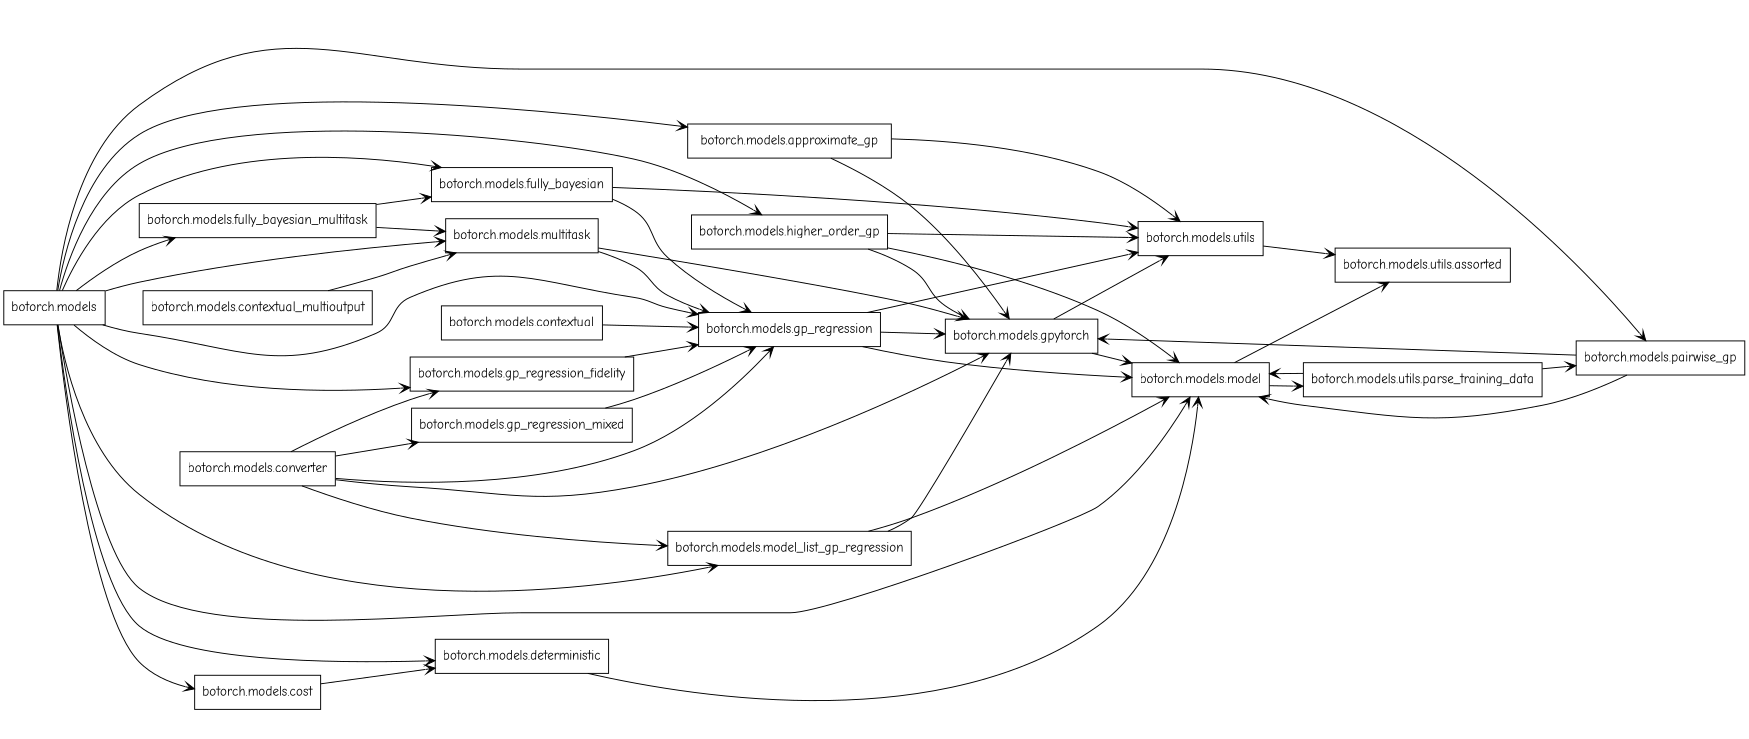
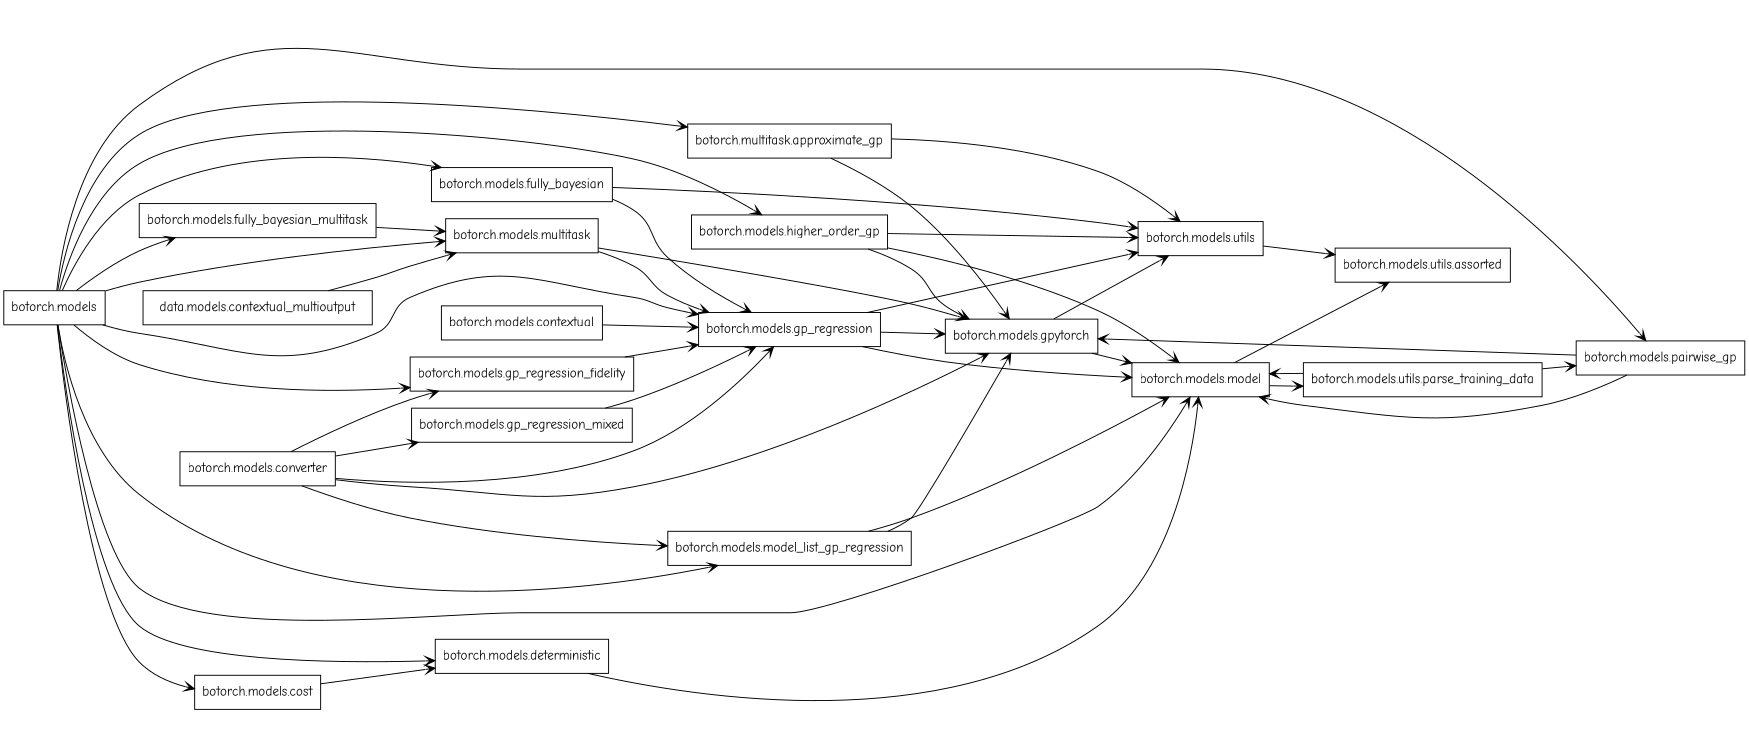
node "botorch.models.approximate_gp": label "botorch.models.approximate_gp" -> "botorch.multitask.approximate_gp"
edge "botorch.models.fully_bayesian_multitask" -> "botorch.models.fully_bayesian": removed
node "botorch.models.contextual_multioutput": label "botorch.models.contextual_multioutput" -> "data.models.contextual_multioutput"
